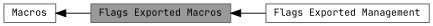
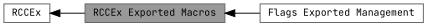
node "Macros": label "Macros" -> "RCCEx"
node "Flags Exported Macros": label "Flags Exported Macros" -> "RCCEx Exported Macros"
